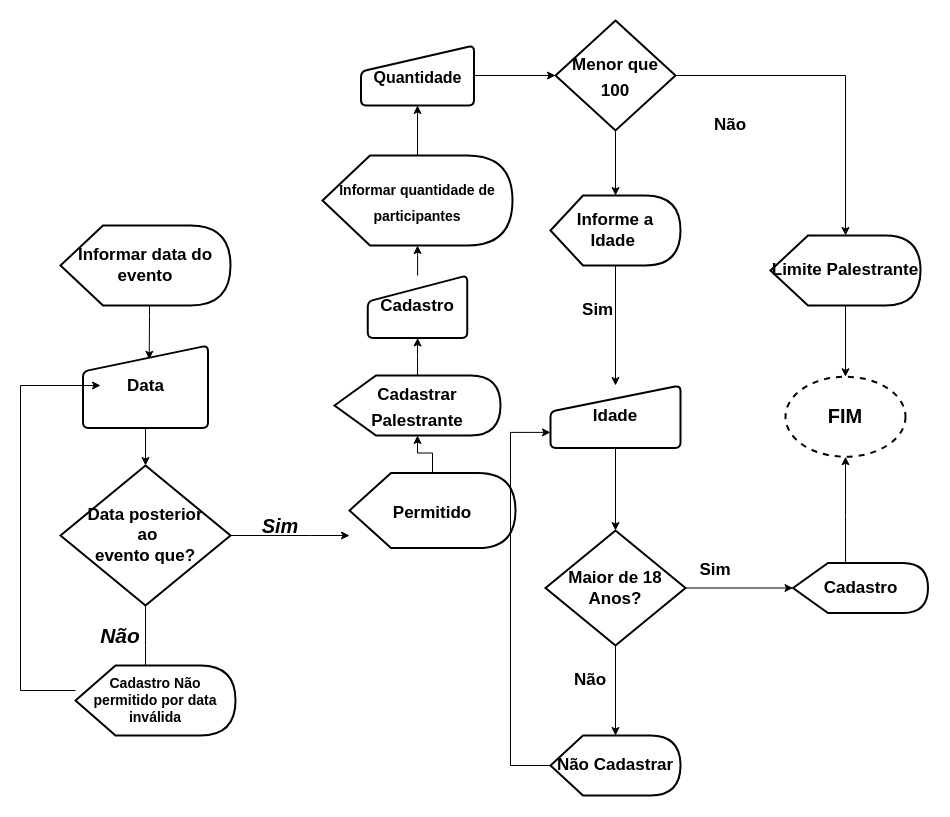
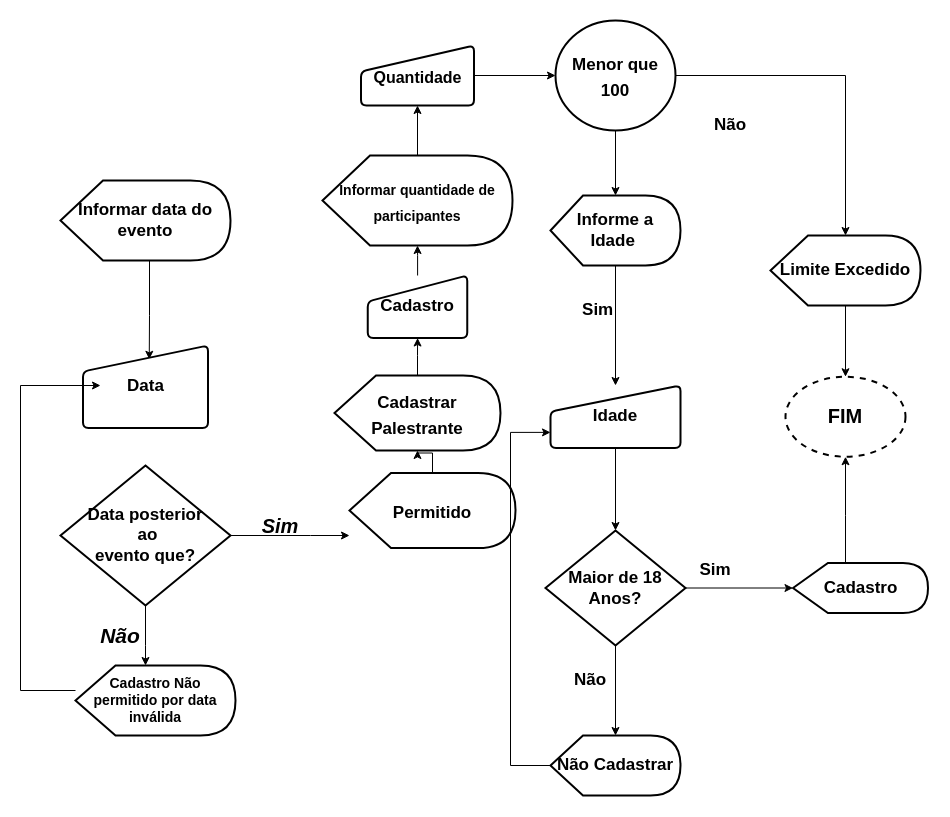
node "Menor que 100": shape diamond -> ellipse
node "Informar data do evento": moved (146, 266) -> (146, 221)
node "Limite Palestrante": label "Limite Palestrante" -> "Limite Excedido"
node "Cadastrar Palestrante": size 166x60 -> 166x75
edge "Data" -> "Data posterior ao evento que?": removed
edge "Data posterior ao evento que?" -- "Cadastro Não permitido por data inválida": arrowhead none -> classic
